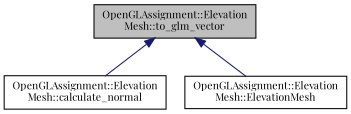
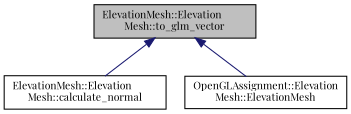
node "OpenGLAssignment::Elevation Mesh::to_glm_vector": label "OpenGLAssignment::Elevation Mesh::to_glm_vector" -> "ElevationMesh::Elevation Mesh::to_glm_vector"
node "OpenGLAssignment::Elevation Mesh::calculate_normal": label "OpenGLAssignment::Elevation Mesh::calculate_normal" -> "ElevationMesh::Elevation Mesh::calculate_normal"
